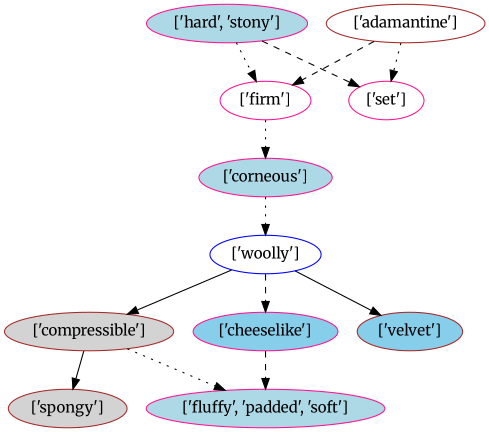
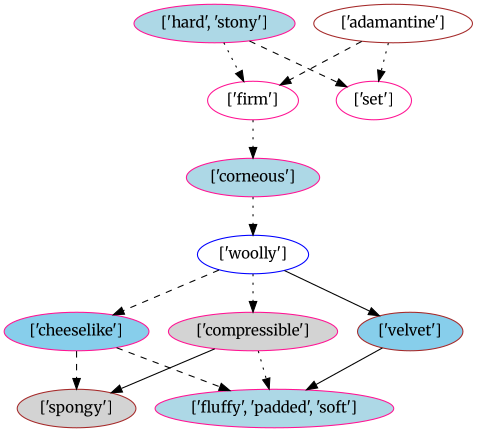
edge "['woolly']" -> "['compressible']": style solid -> dotted
node "['compressible']": color brown -> deeppink
edge "['cheeselike']" -> "['spongy']": added
edge "['velvet']" -> "['fluffy', 'padded', 'soft']": added
